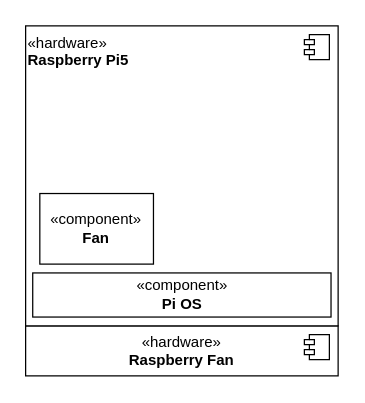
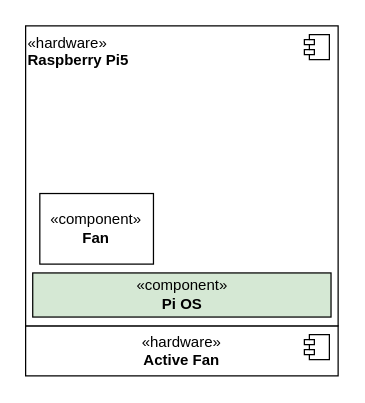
node "«component» Pi OS": fillcolor #ffffff -> #d5e8d4
node "«hardware» Raspberry Fan": label "«hardware» Raspberry Fan" -> "«hardware» Active Fan"
